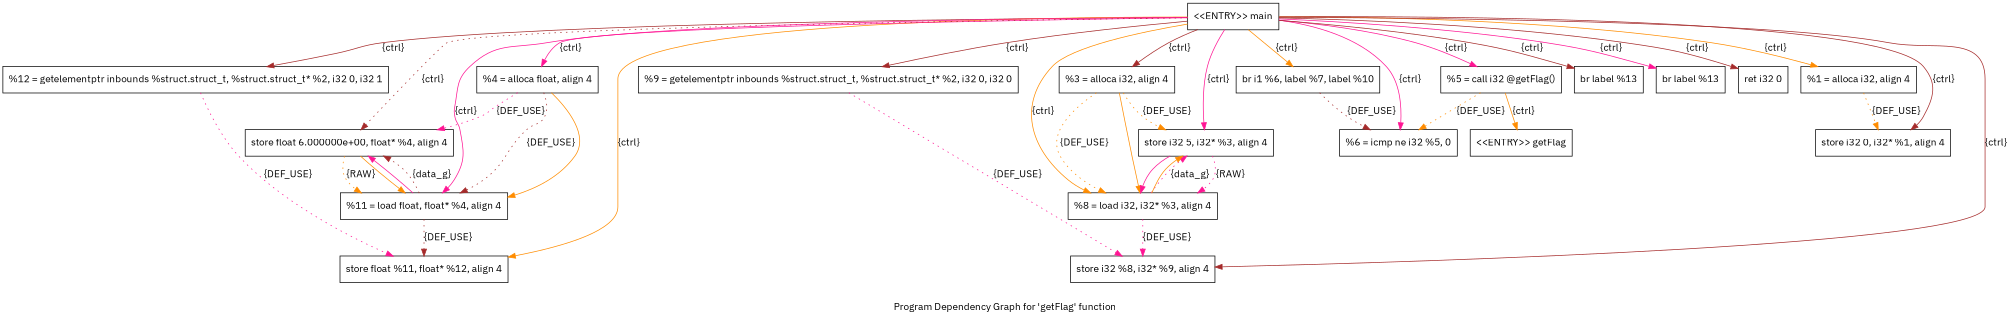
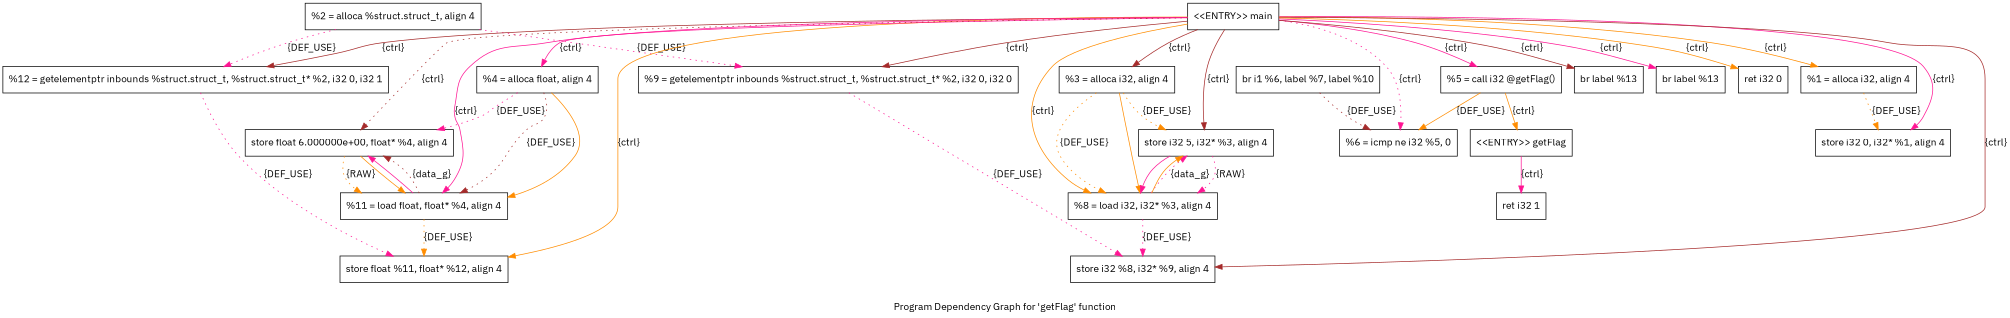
node "%2 = alloca %struct.struct_t, align 4": added
edge "<<ENTRY>> main" -> "store i32 0, i32* %1, align 4": color brown -> deeppink
edge "<<ENTRY>> main" -> "ret i32 0": color brown -> darkorange
edge "<<ENTRY>> main" -> "br i1 %6, label %7, label %10": removed, label "{ctrl}"
edge "<<ENTRY>> main" -> "%6 = icmp ne i32 %5, 0": style solid -> dotted
edge "<<ENTRY>> main" -> "store i32 5, i32* %3, align 4": color deeppink -> brown
edge "%5 = call i32 @getFlag()" -> "%6 = icmp ne i32 %5, 0": style dotted -> solid
node "ret i32 1": added
edge "%11 = load float, float* %4, align 4" -> "store float %11, float* %12, align 4": color brown -> darkorange
